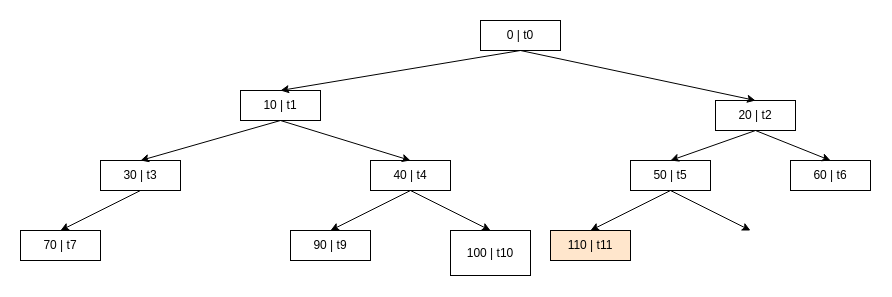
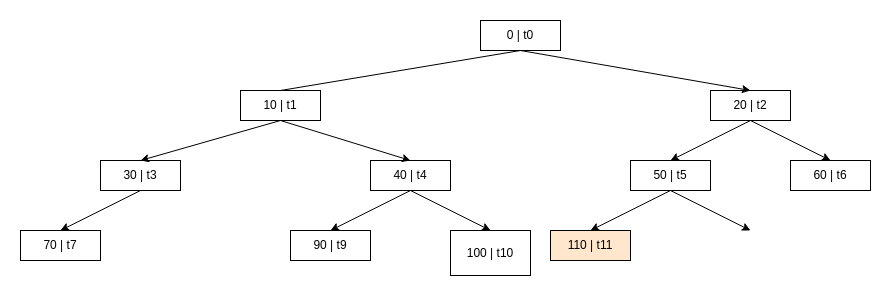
edge "0 | t0" -> "10 | t1": arrowhead classic -> none
node "20 | t2": moved (756, 116) -> (751, 106)
